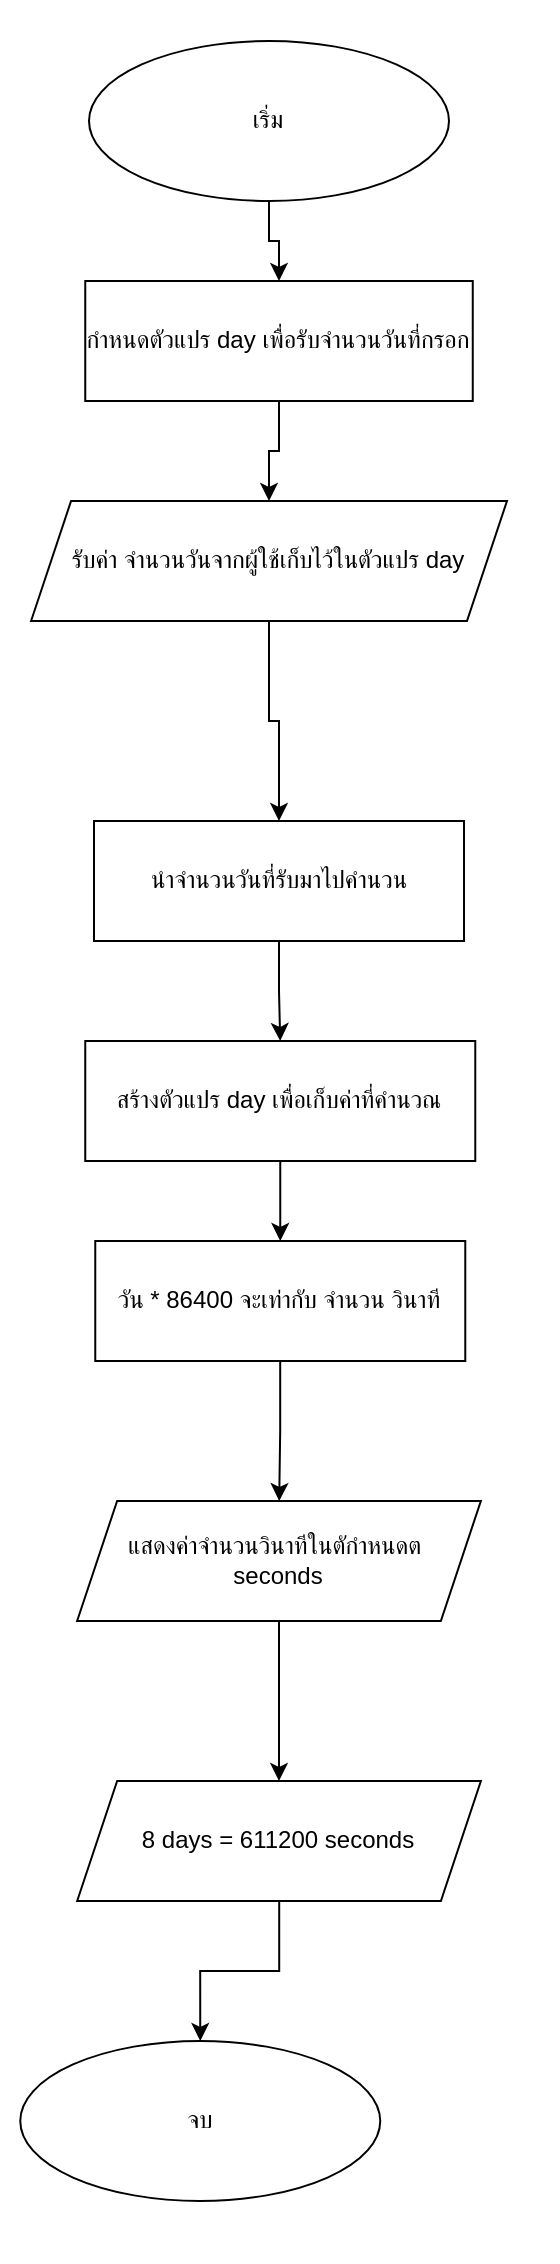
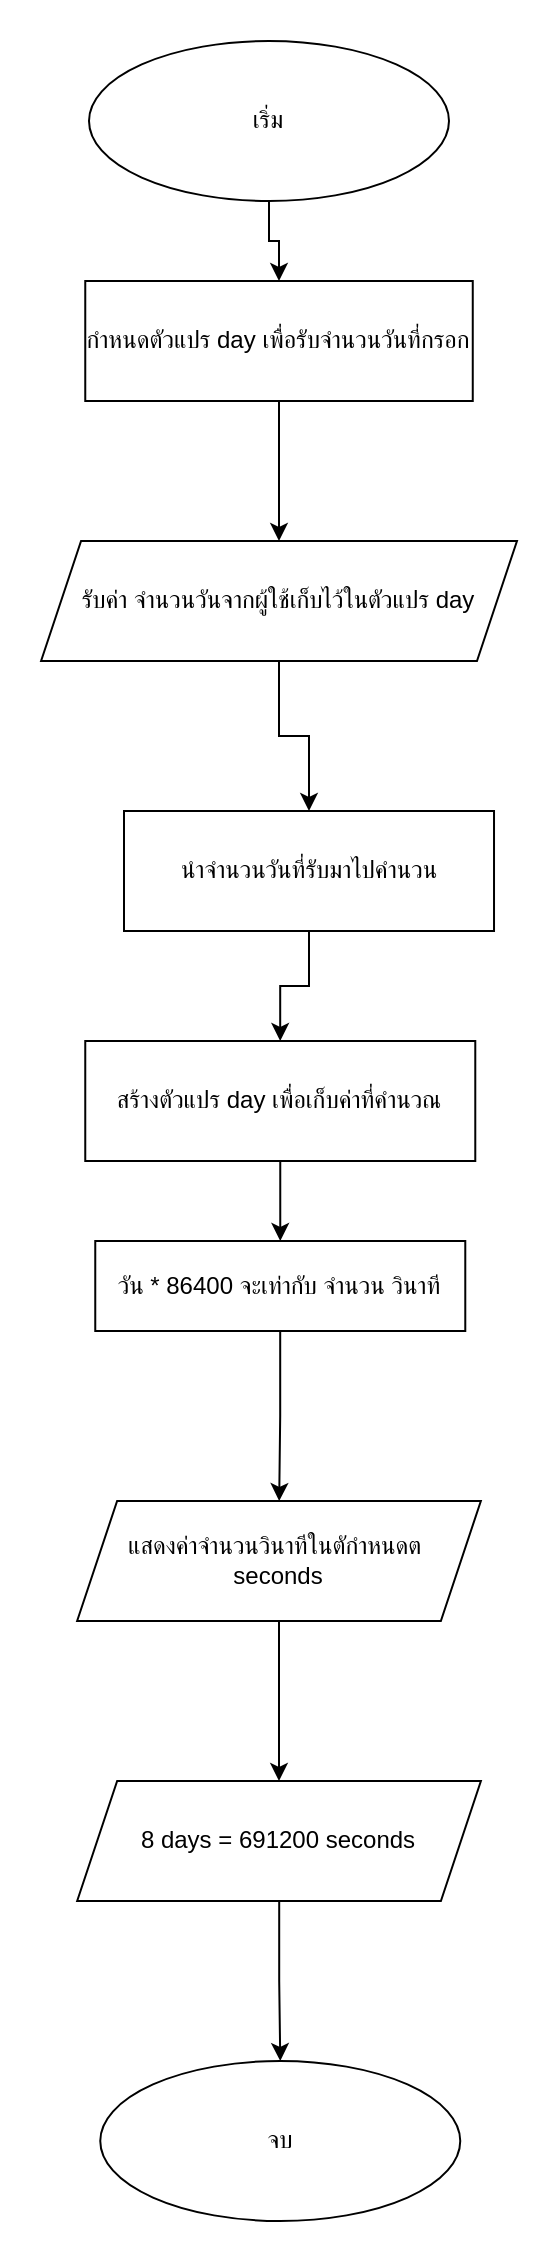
node "รับค่า จำนวนวันจากผู้ใช้เก็บไว้ในตัวแปร day": moved (269, 561) -> (279, 601)
node "นำจำนวนวันที่รับมาไปคำนวน": moved (279, 881) -> (309, 871)
node "วัน * 86400 จะเท่ากับ จำนวน วินาที": size 370x120 -> 370x90
node "8 days = 611200 seconds": label "8 days = 611200 seconds" -> "8 days = 691200 seconds"
node "จบ": moved (200, 2121) -> (280, 2141)
